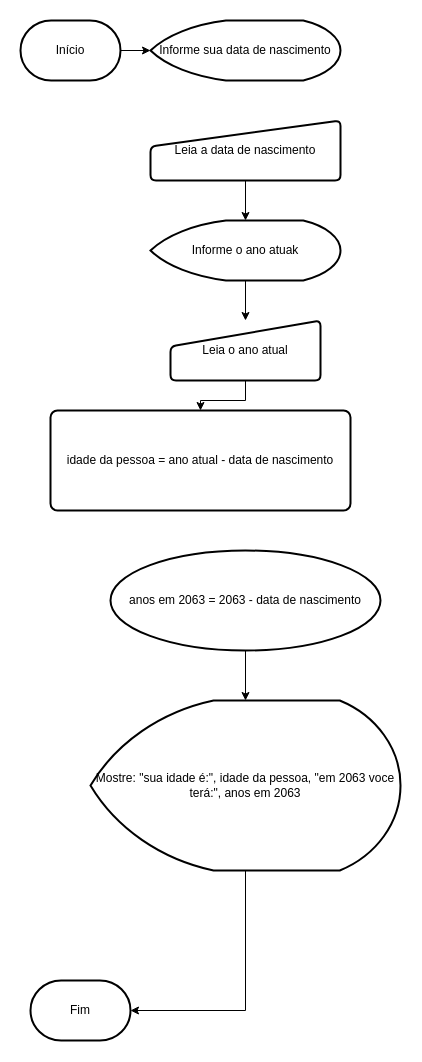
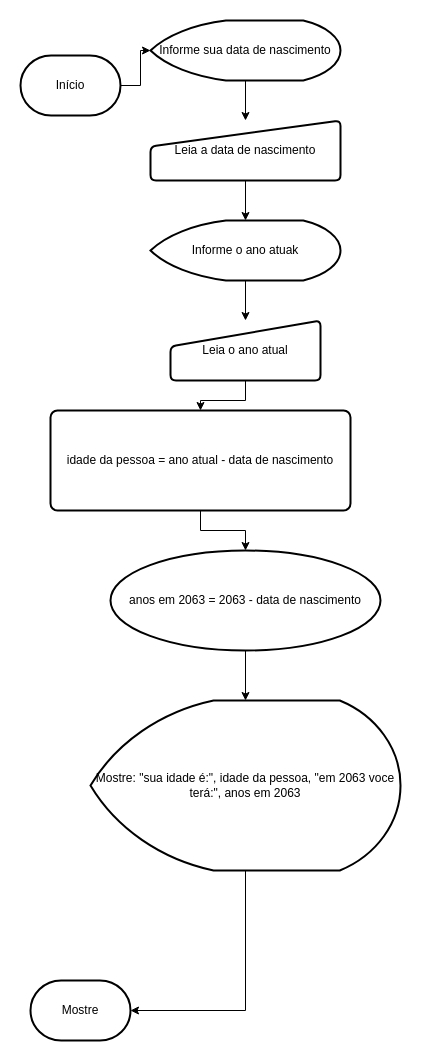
node "Início": moved (71, 51) -> (71, 86)
edge "Informe sua data de nascimento" -> "Leia a data de nascimento": added
edge "idade da pessoa = ano atual - data de nascimento" -> "anos em 2063 = 2063 - data de nascimento": added
node "Fim": label "Fim" -> "Mostre"
